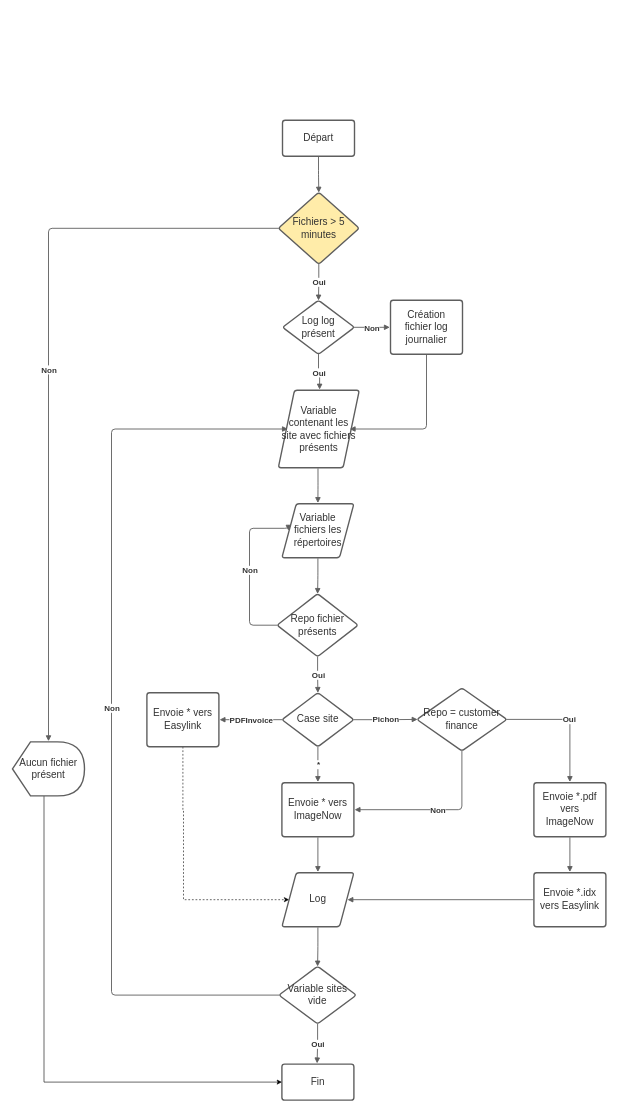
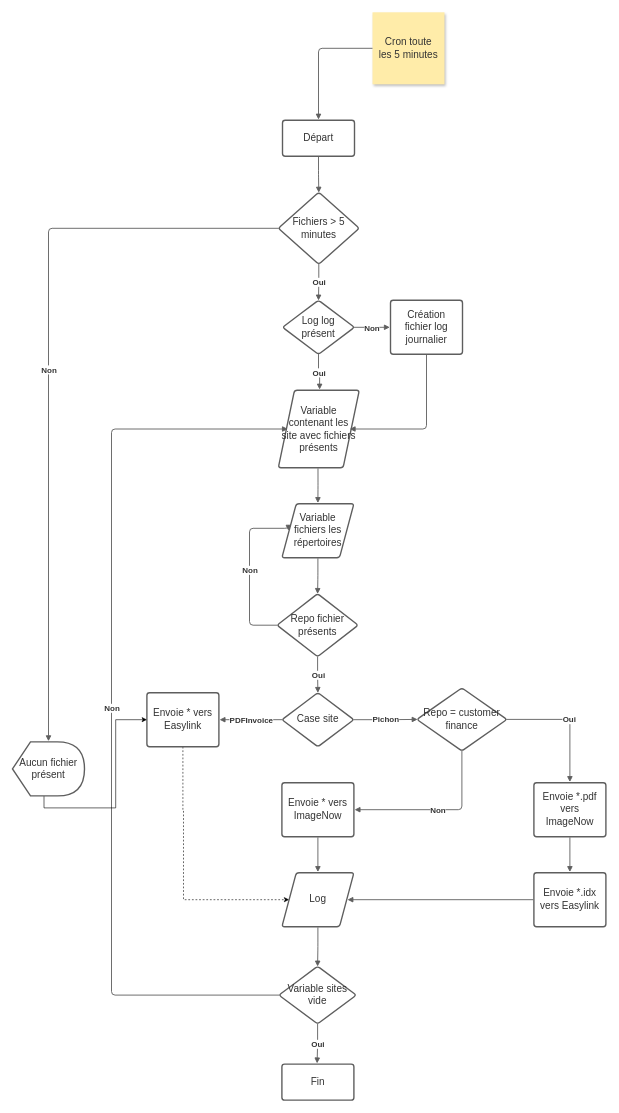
node "Cron toute les 5 minutes": added
edge "Cron toute les 5 minutes" -> "Départ": added
node "Fichiers > 5 minutes": fillcolor #ffeca9 -> #ffffff
edge "Case site" -> "Envoie * vers ImageNow": removed, label "*"
edge "Aucun fichier présent" -> "Fin": now "Aucun fichier présent" -> "Envoie * vers Easylink"
